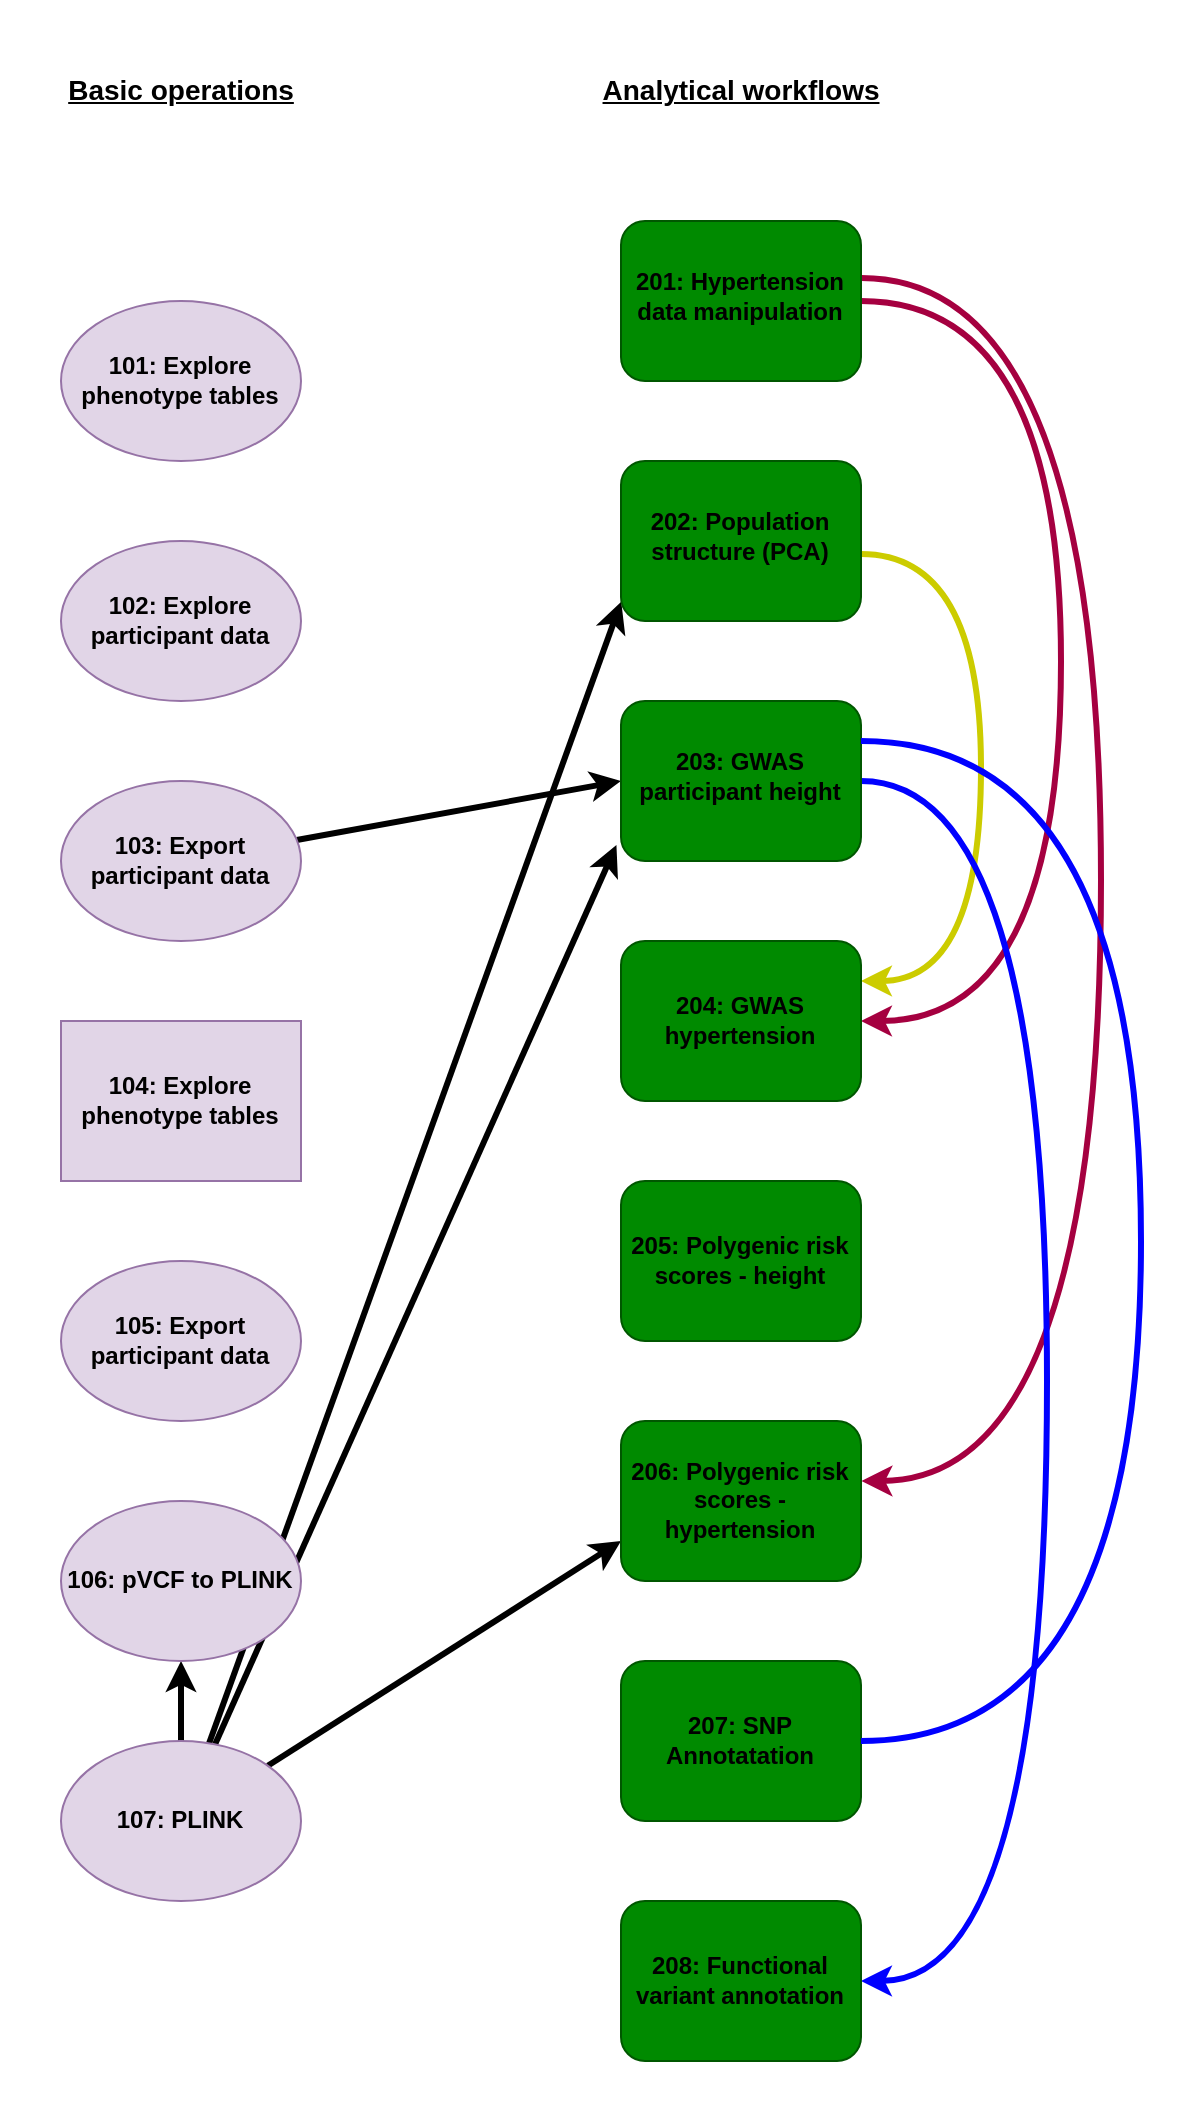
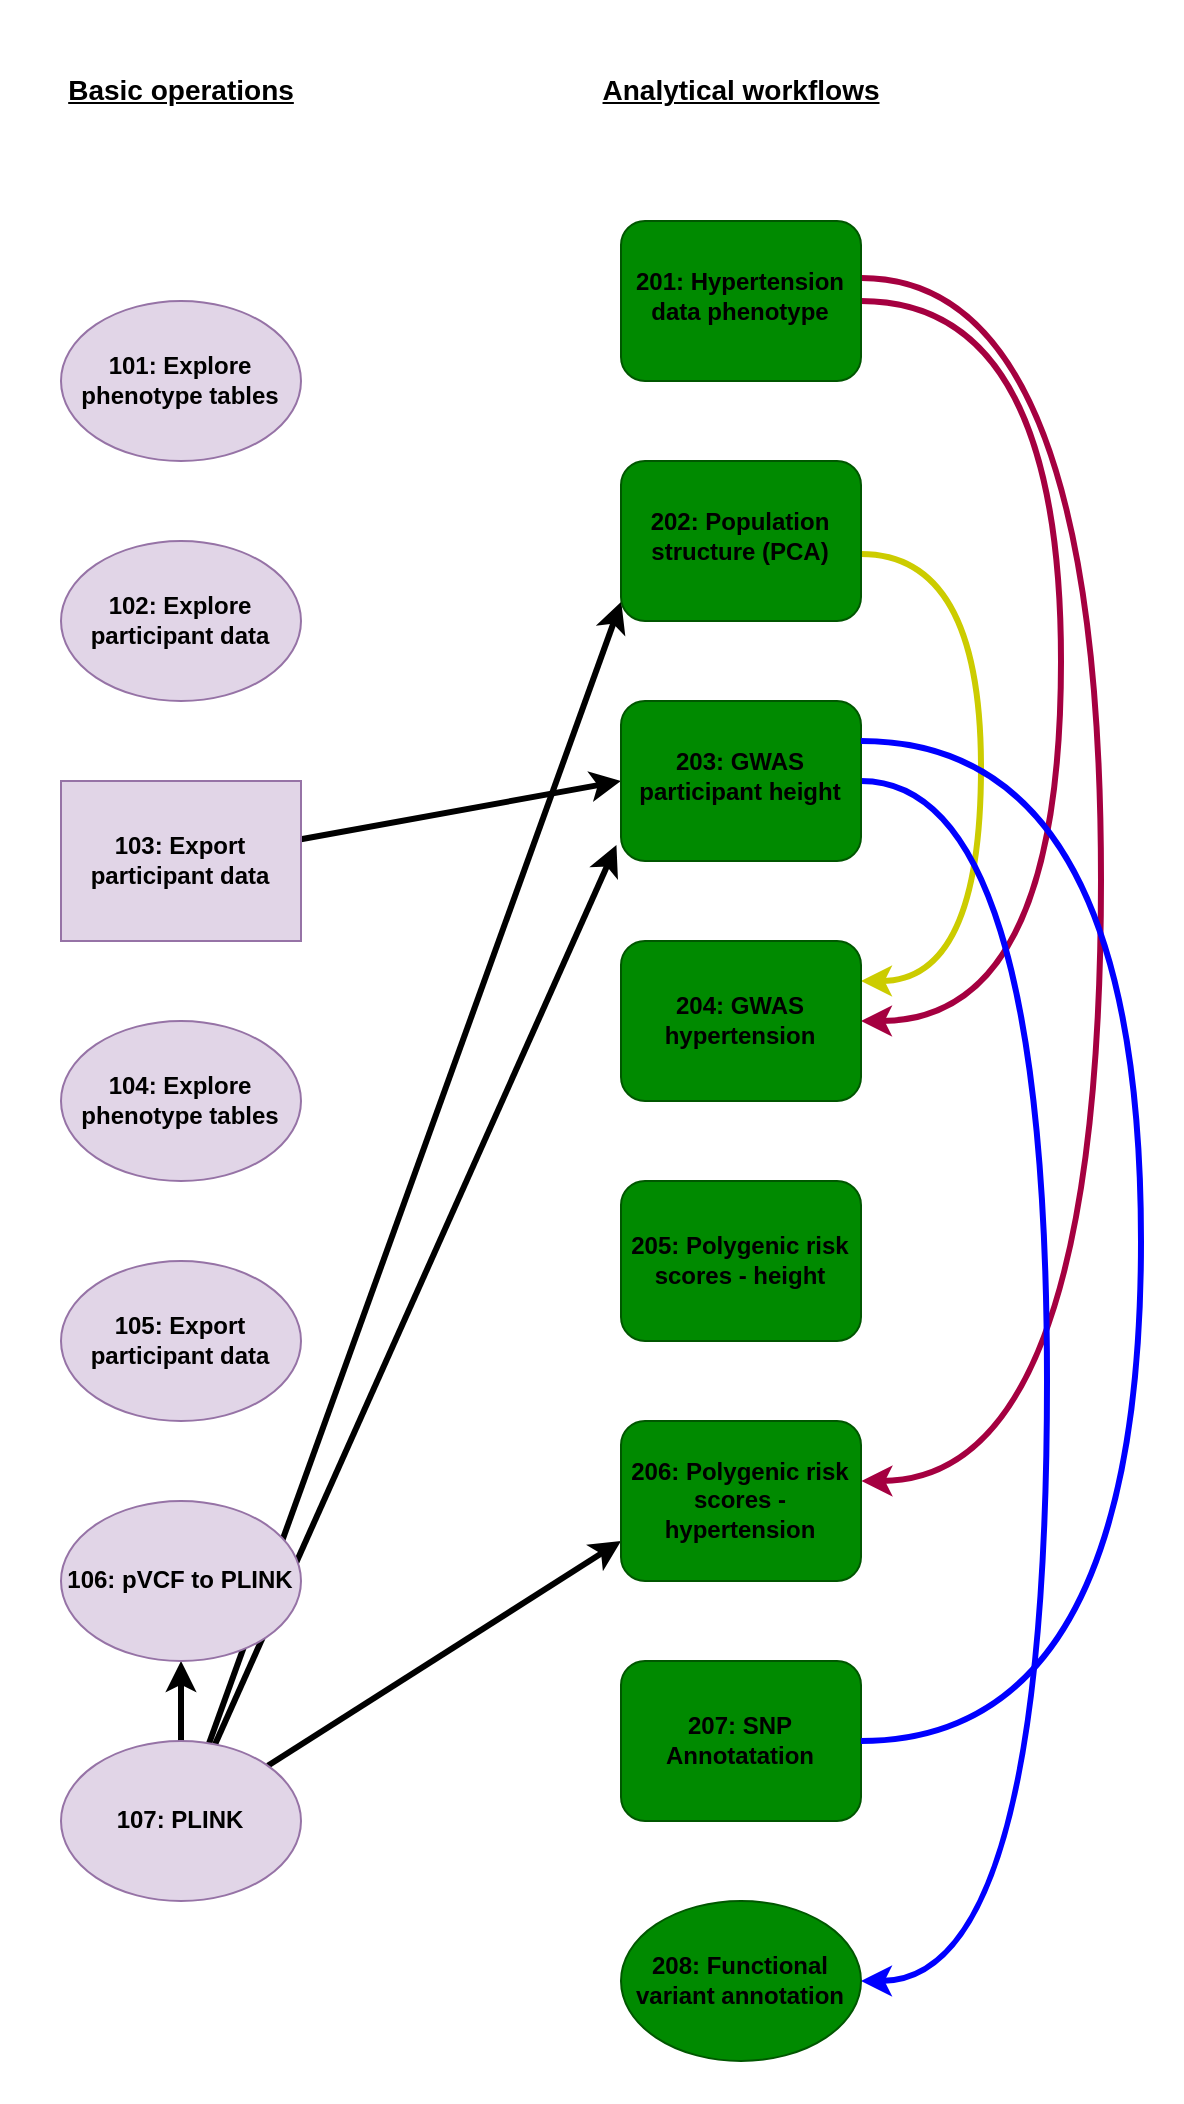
node "201: Hypertension data manipulation": label "201: Hypertension data manipulation" -> "201: Hypertension data phenotype"
node "103: Export participant data": shape ellipse -> rectangle
node "104: Explore phenotype tables": shape rectangle -> ellipse
node "208: Functional variant annotation": shape rounded rectangle -> ellipse
